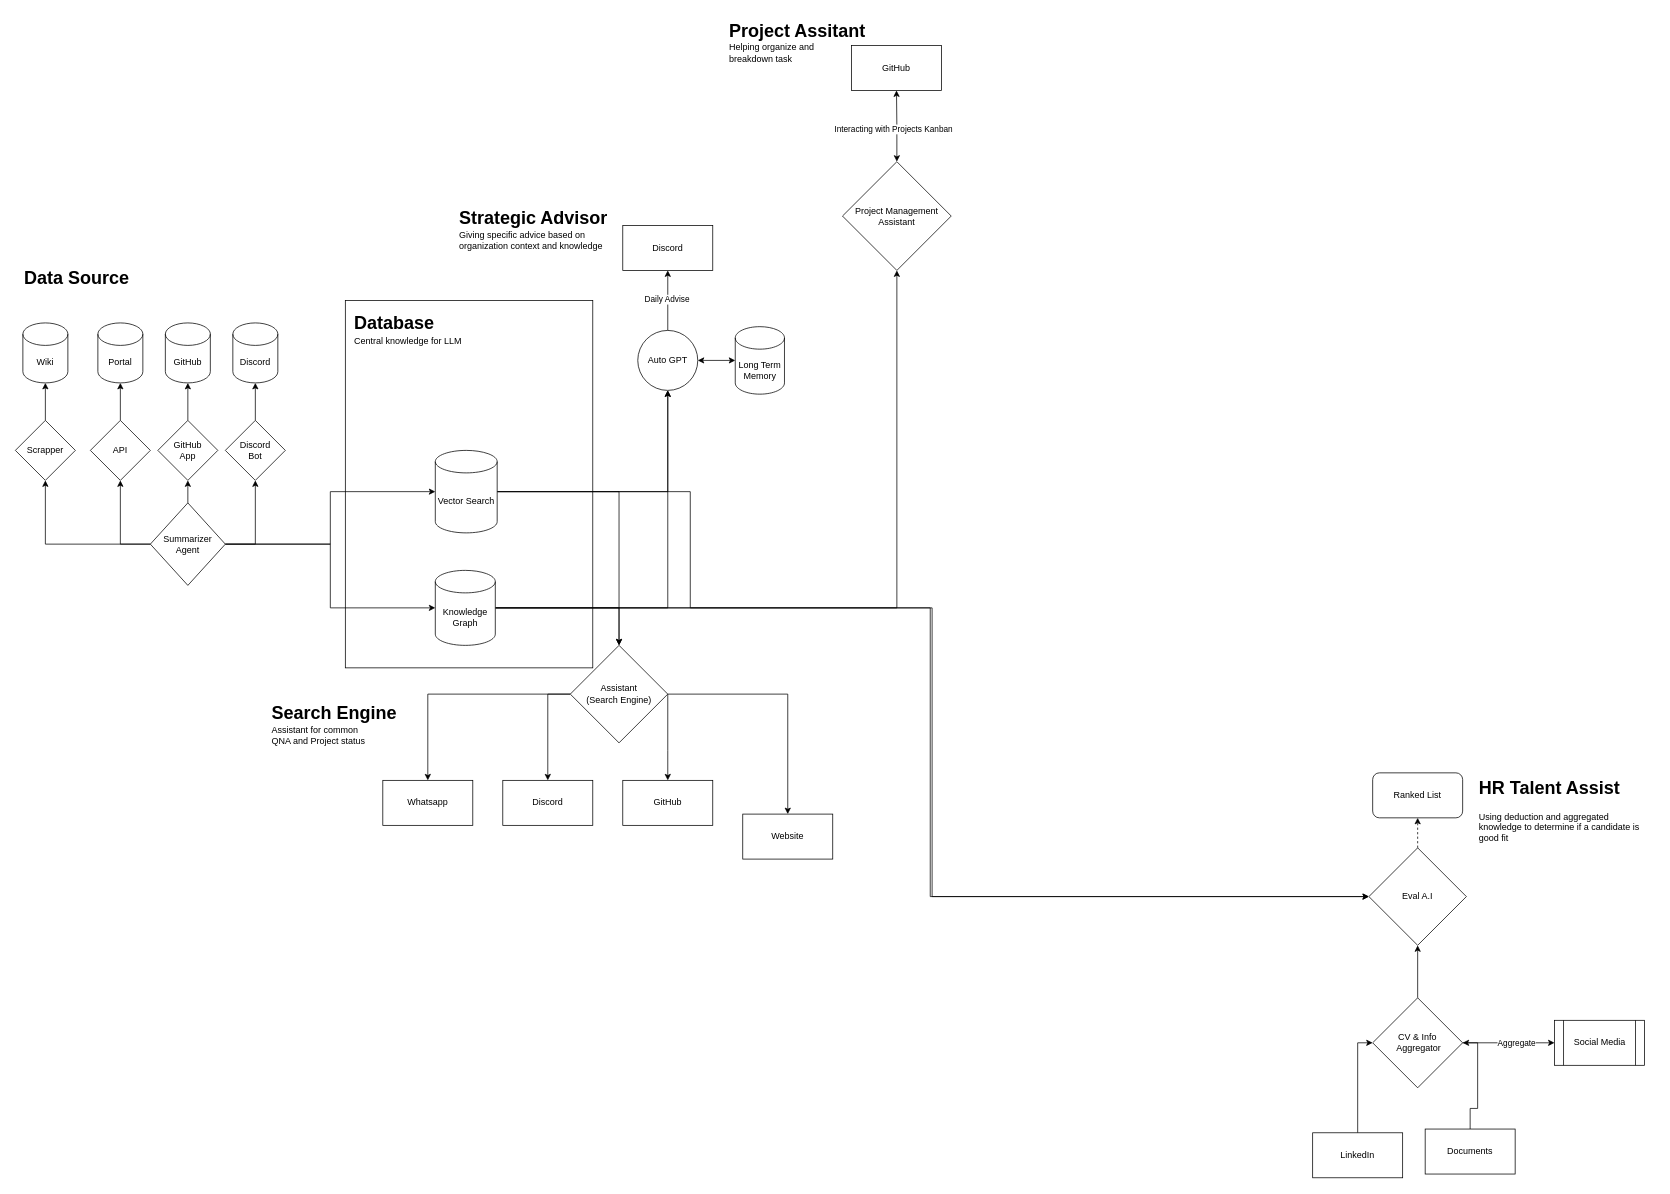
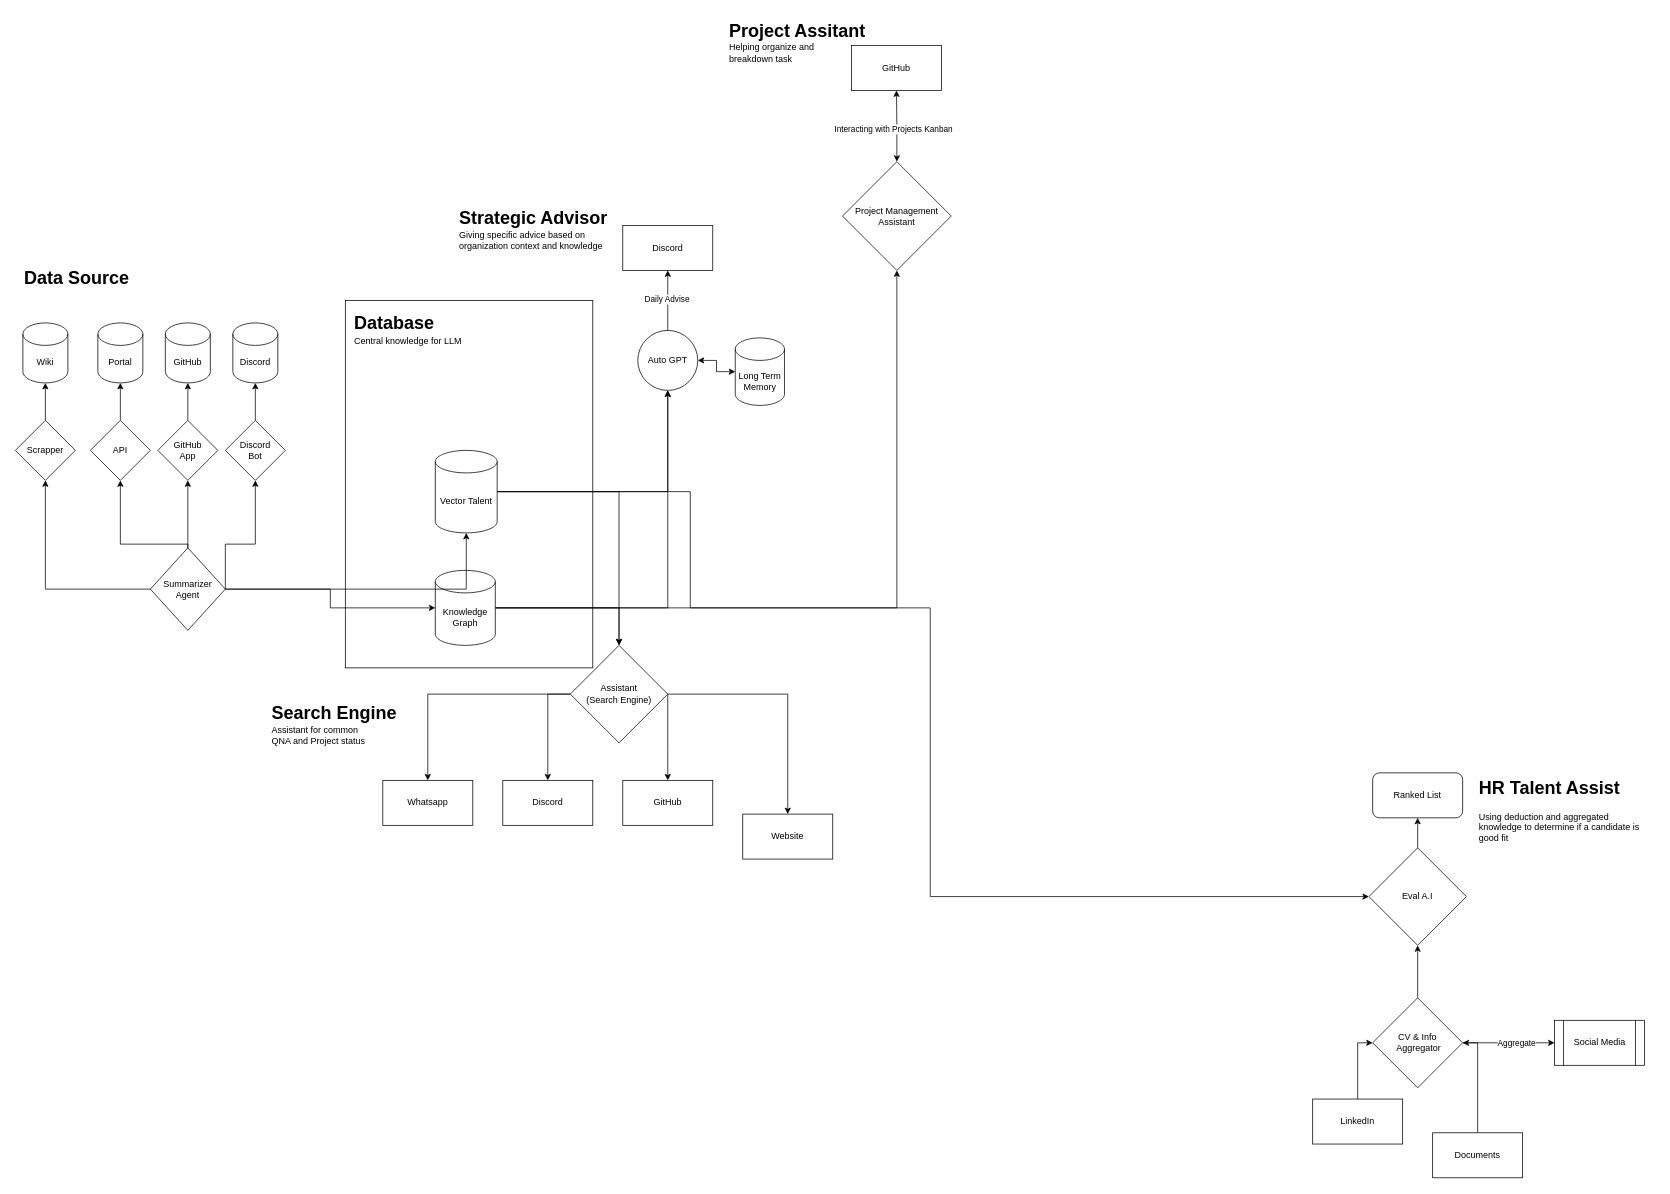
node "Long Term Memory": moved (760, 360) -> (760, 372)
node "Vector Search": label "Vector Search" -> "Vector Talent"
node "Summarizer Agent": moved (188, 544) -> (188, 589)
edge "Knowledge Graph" -> "Eval A.I": removed
edge "Eval A.I" -> "Ranked List": style dashed -> solid
node "Documents": moved (1470, 1152) -> (1478, 1155)
node "LinkedIn": moved (1358, 1155) -> (1358, 1122)
